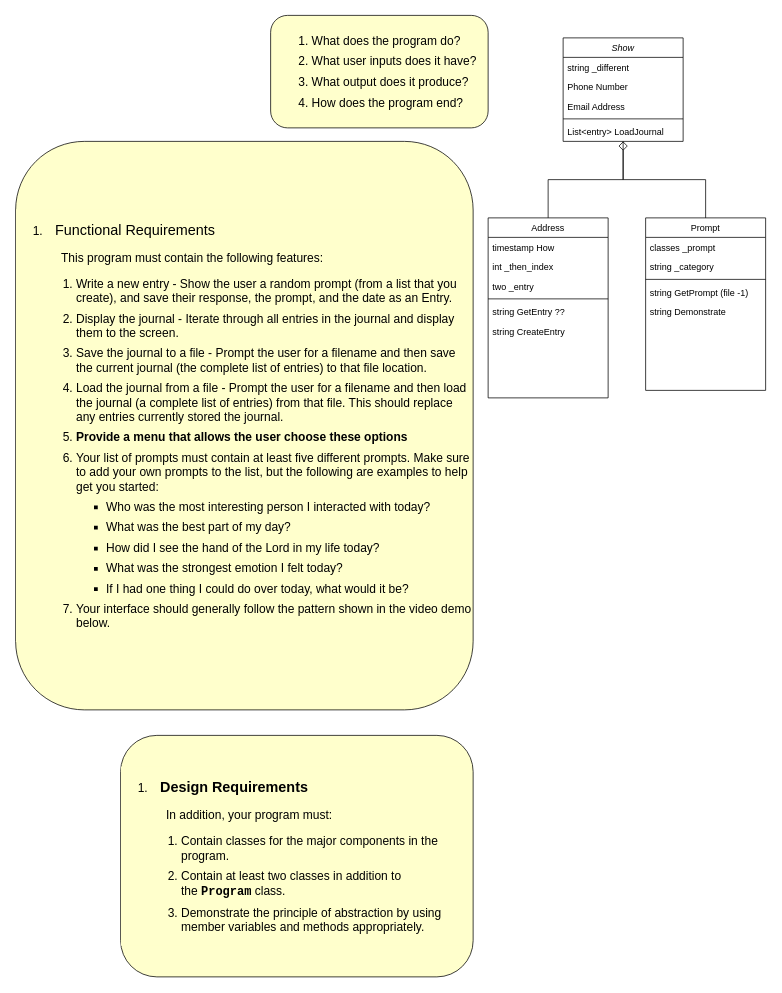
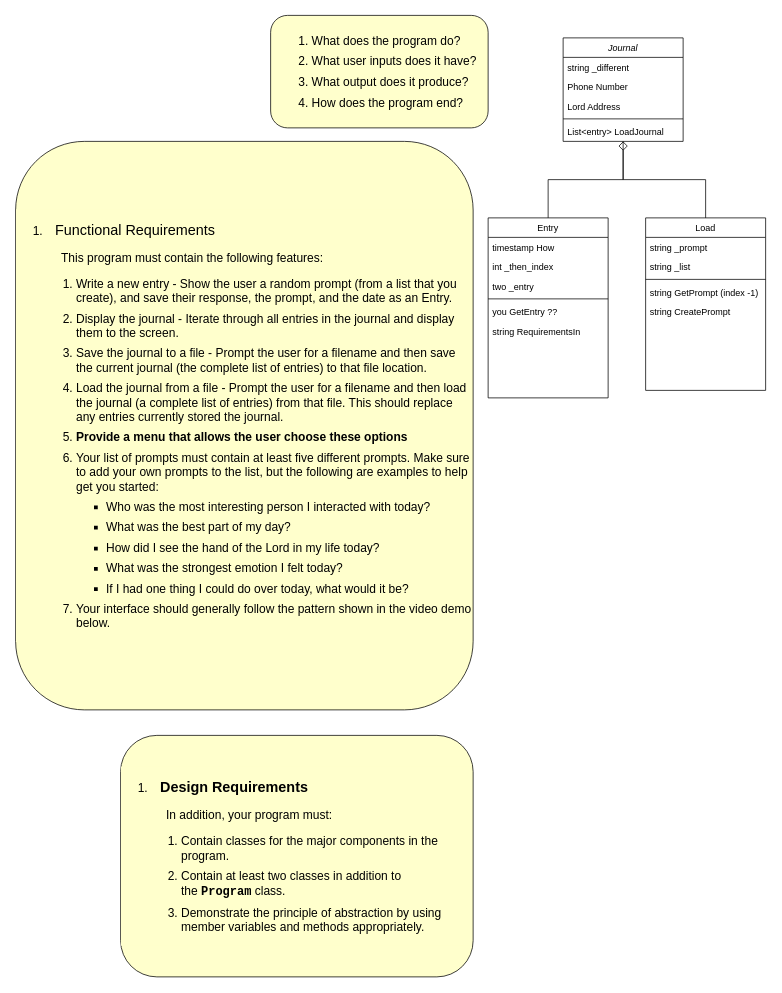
node "Show": label "Show" -> "Journal"
node "Email Address": label "Email Address" -> "Lord Address"
node "Address": label "Address" -> "Entry"
node "Prompt": label "Prompt" -> "Load"
node "classes _prompt": label "classes _prompt" -> "string _prompt"
node "string _category": label "string _category" -> "string _list"
node "string GetPrompt (file -1)": label "string GetPrompt (file -1)" -> "string GetPrompt (index -1)"
node "string GetEntry ??": label "string GetEntry ??" -> "you GetEntry ??"
node "string Demonstrate": label "string Demonstrate" -> "string CreatePrompt"
node "string CreateEntry": label "string CreateEntry" -> "string RequirementsIn"
